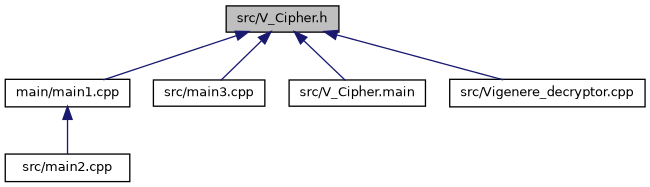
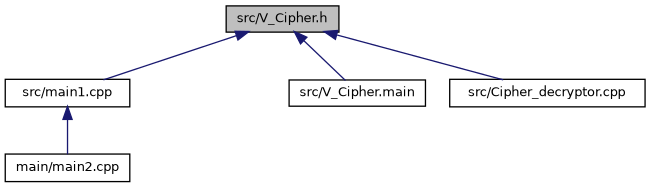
node "main/main1.cpp": label "main/main1.cpp" -> "src/main1.cpp"
node "src/main3.cpp": removed
node "src/Vigenere_decryptor.cpp": label "src/Vigenere_decryptor.cpp" -> "src/Cipher_decryptor.cpp"
node "src/main2.cpp": label "src/main2.cpp" -> "main/main2.cpp"
